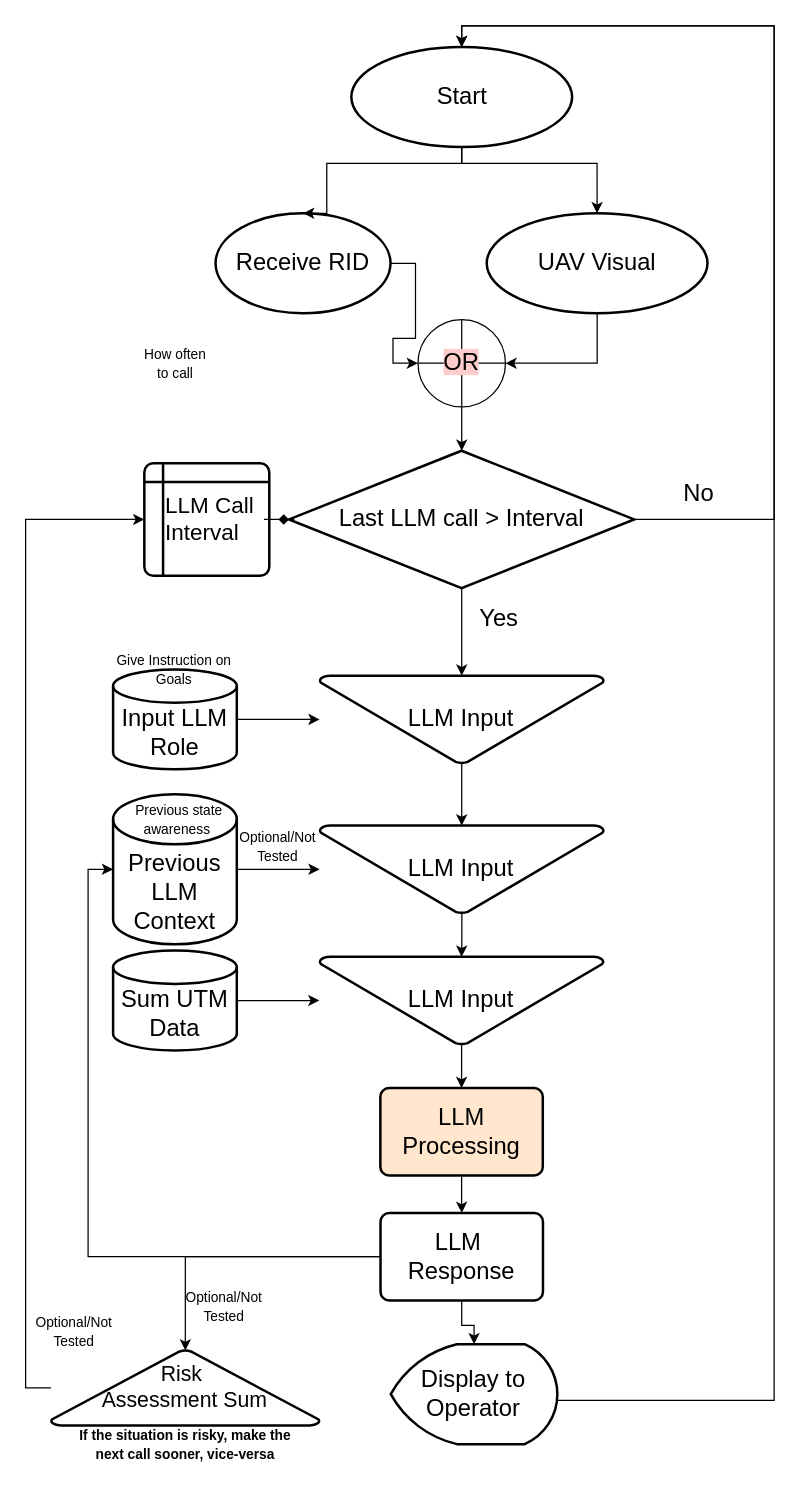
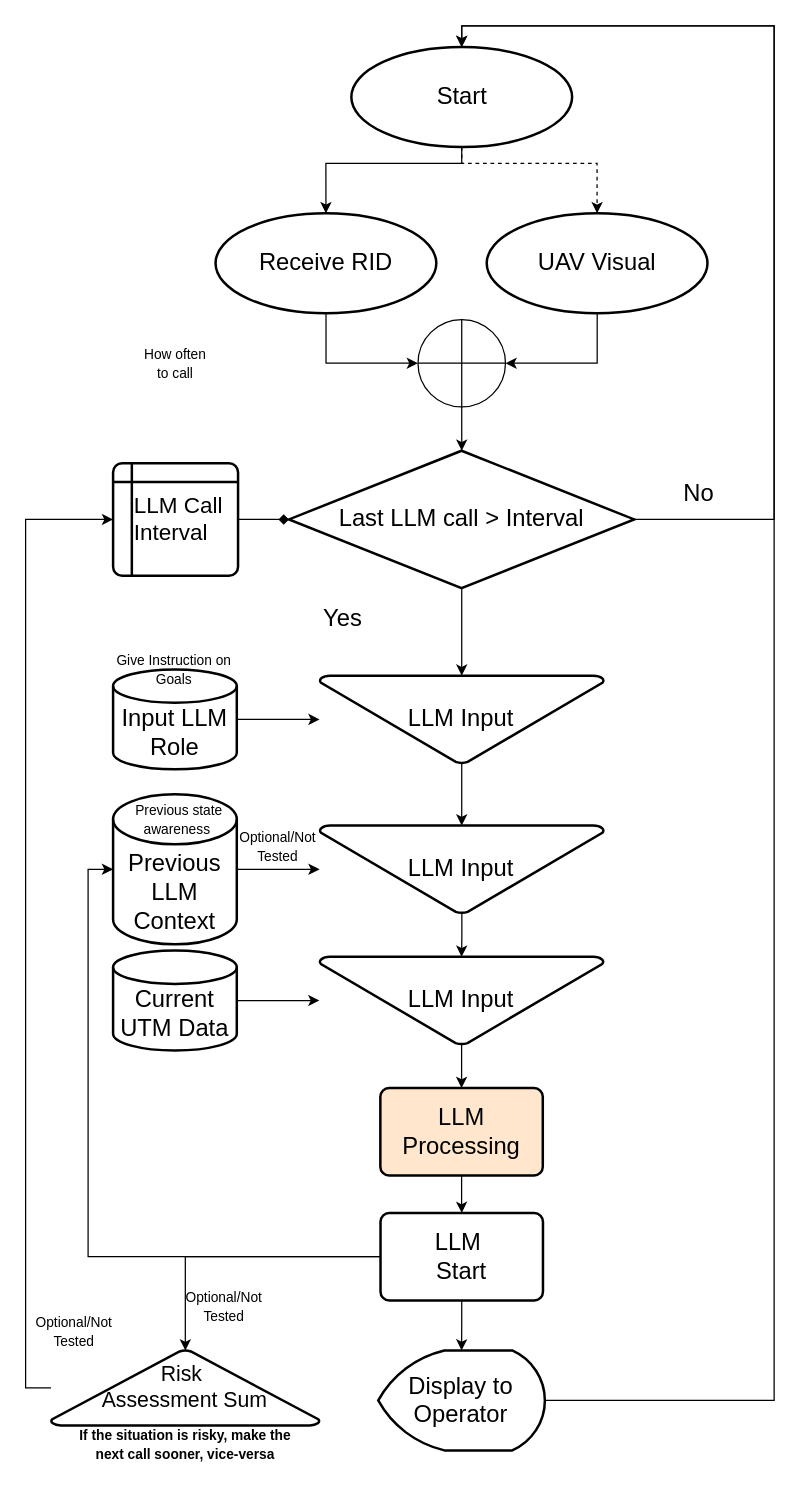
edge "Start" -> "UAV Visual": style solid -> dashed
node "Receive RID": size 175x100 -> 221x100
node "OR": removed
node "LLM Call Interval": moved (207, 519) -> (176, 519)
node "Yes": moved (499, 619) -> (343, 619)
node "Sum UTM Data": label "Sum UTM Data" -> "Current UTM Data"
node "LLM Response": label "LLM Response" -> "LLM Start"
node "Display to Operator": moved (474, 1394) -> (462, 1401)
